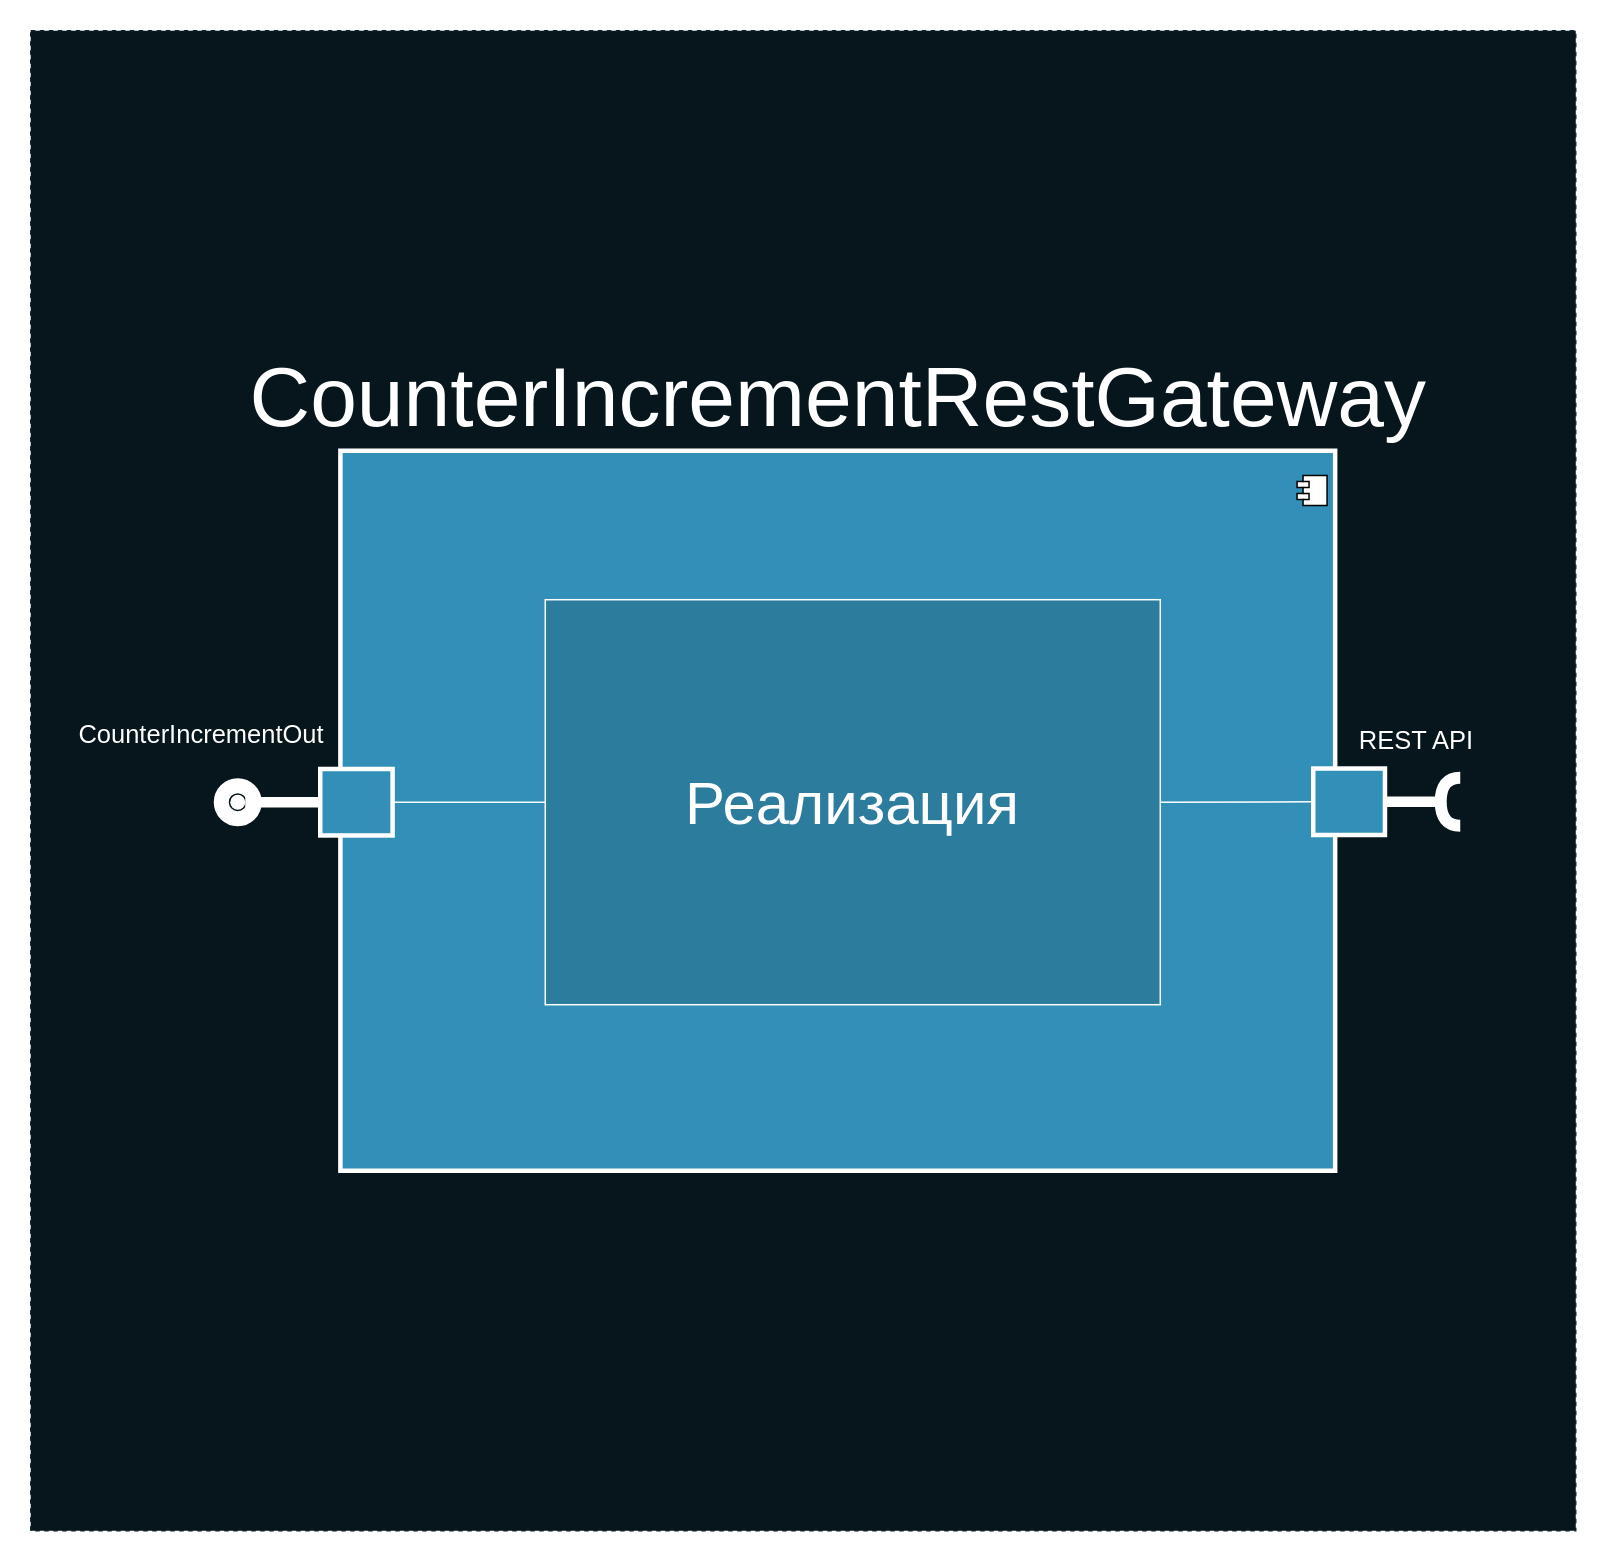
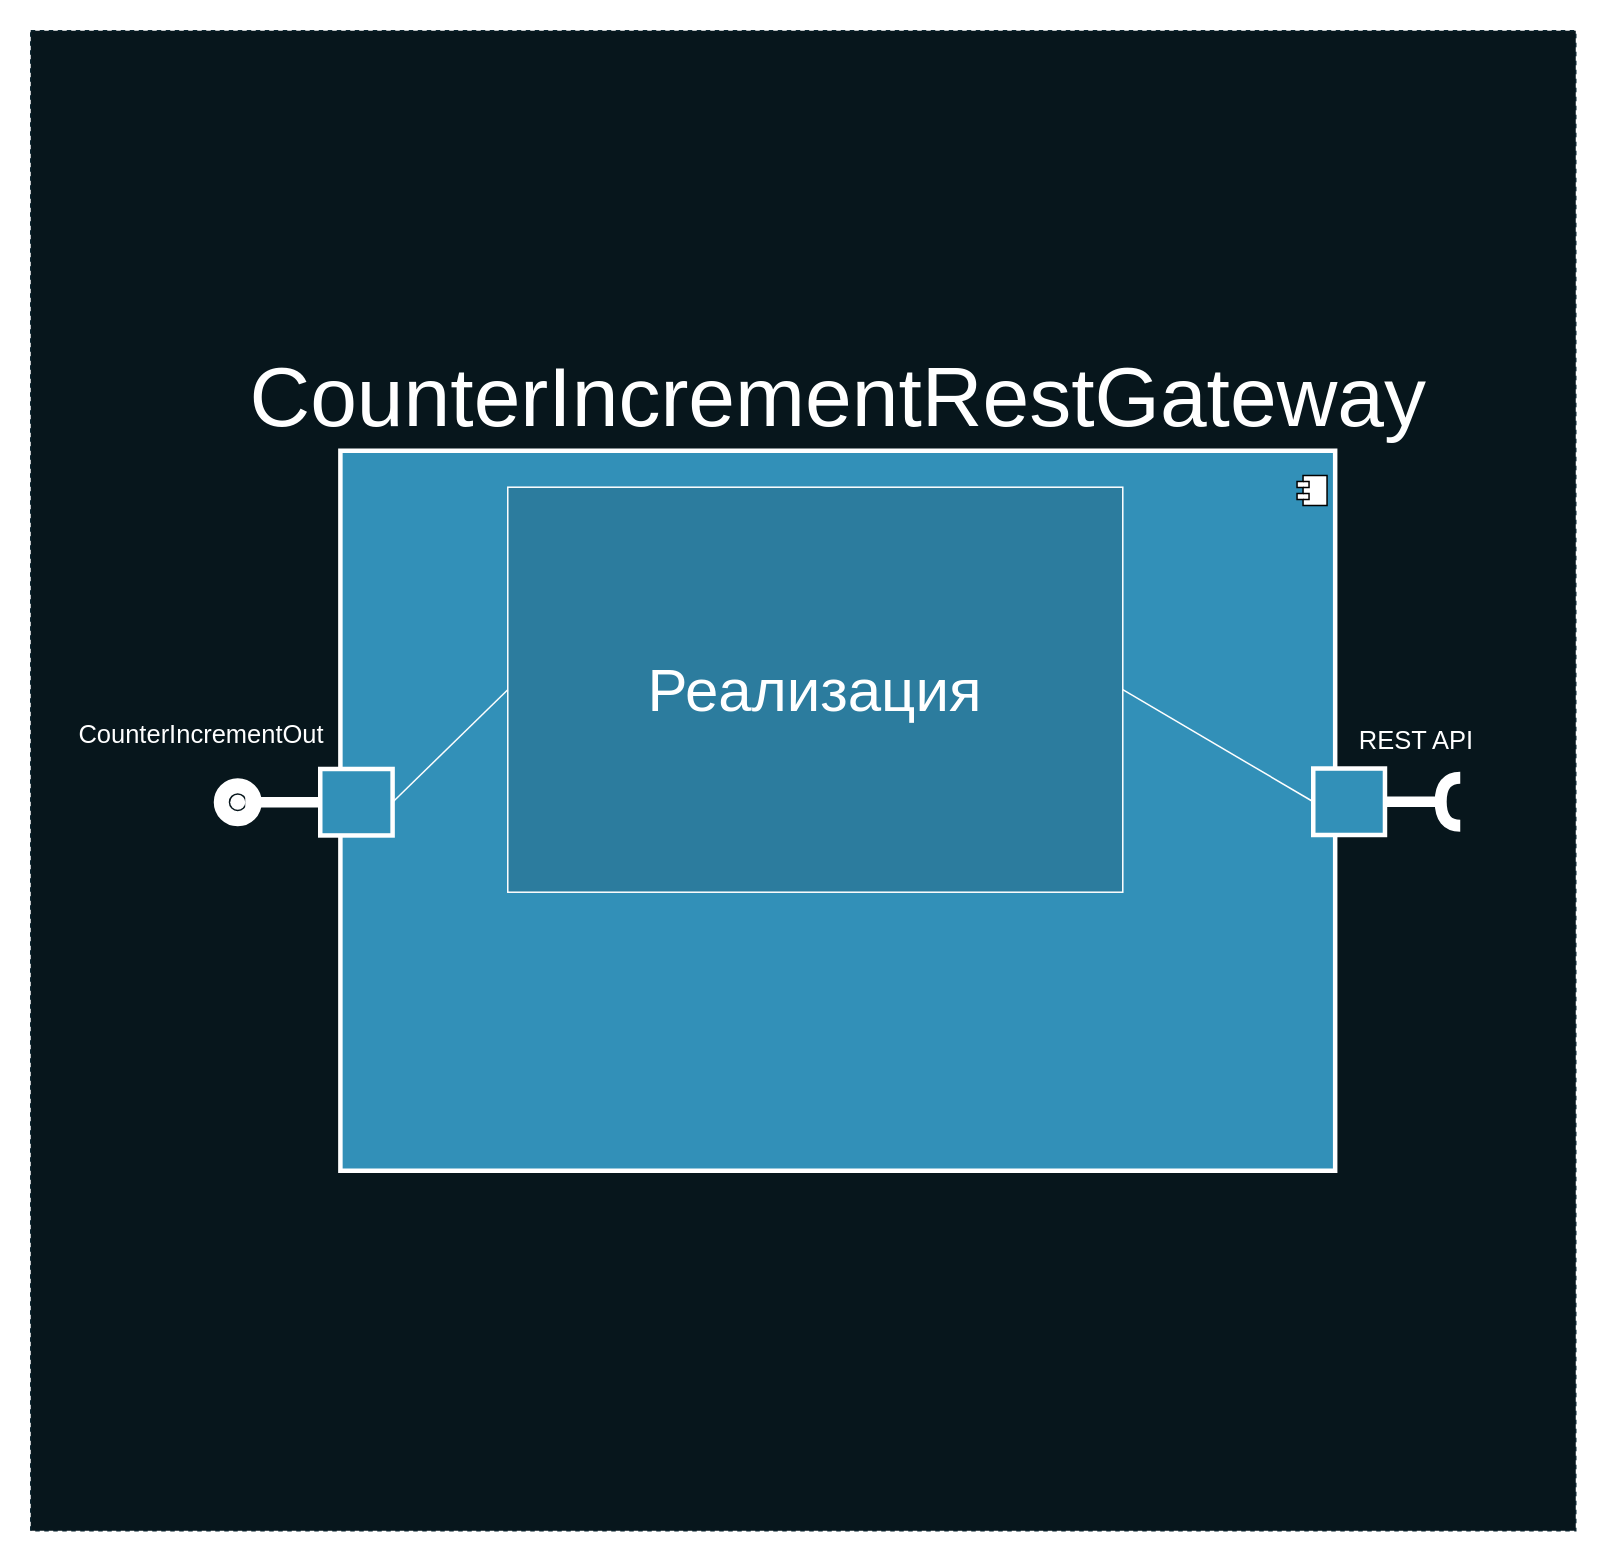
node "Реализация": moved (853, 802) -> (815, 690)
